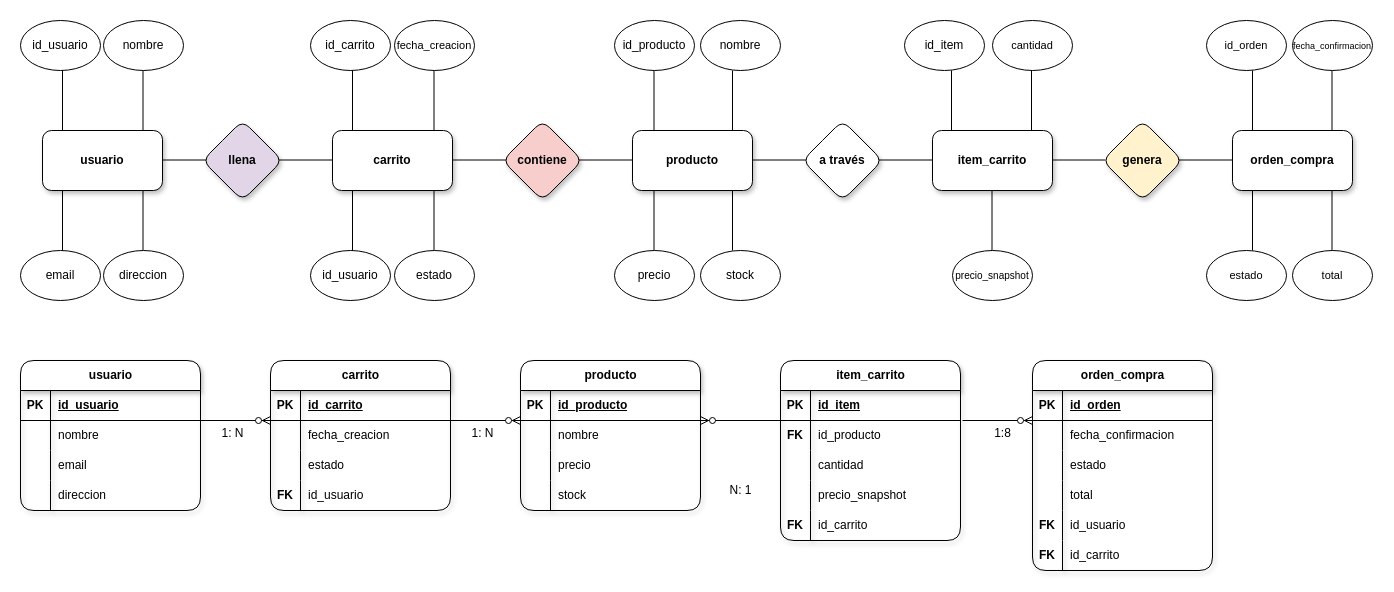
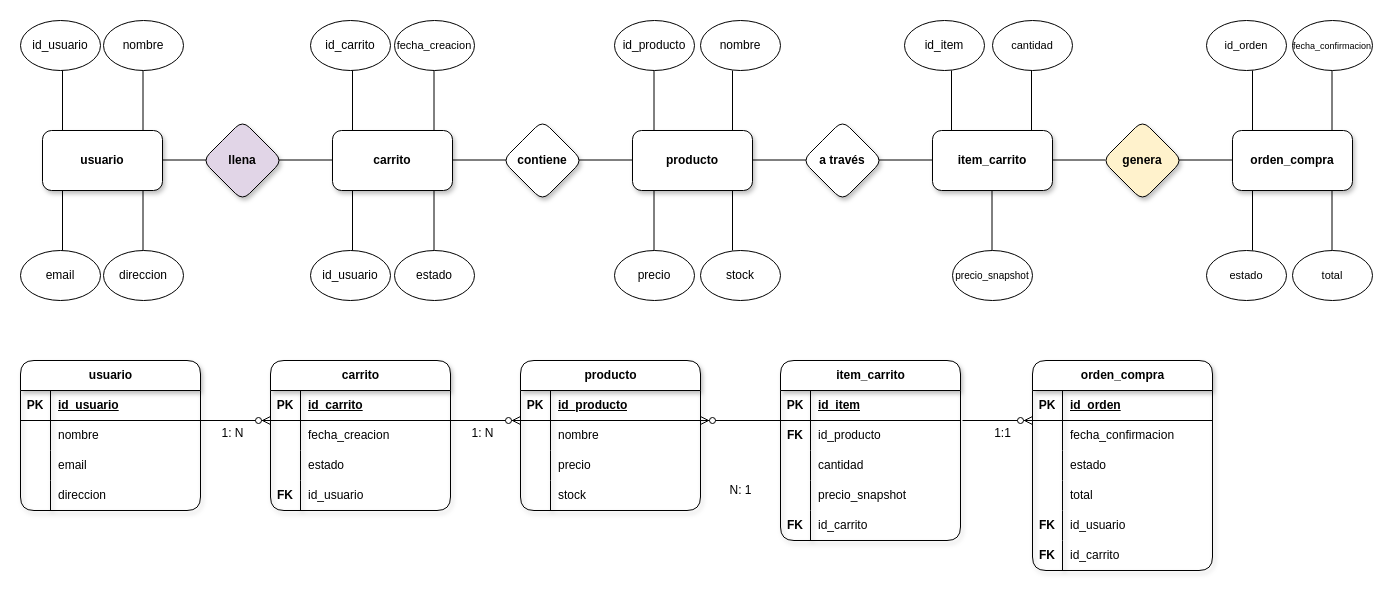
node "contiene": fillcolor #f8cecc -> #ffffff
node "1:8": label "1:8" -> "1:1"
